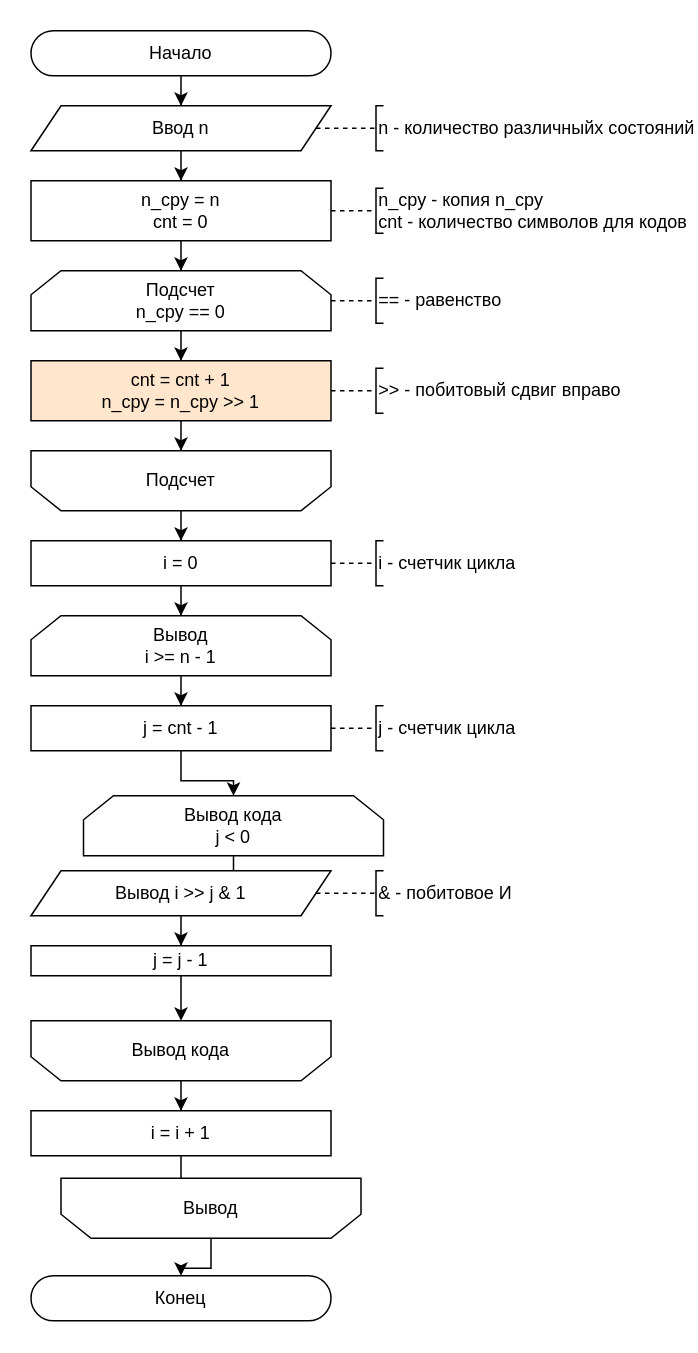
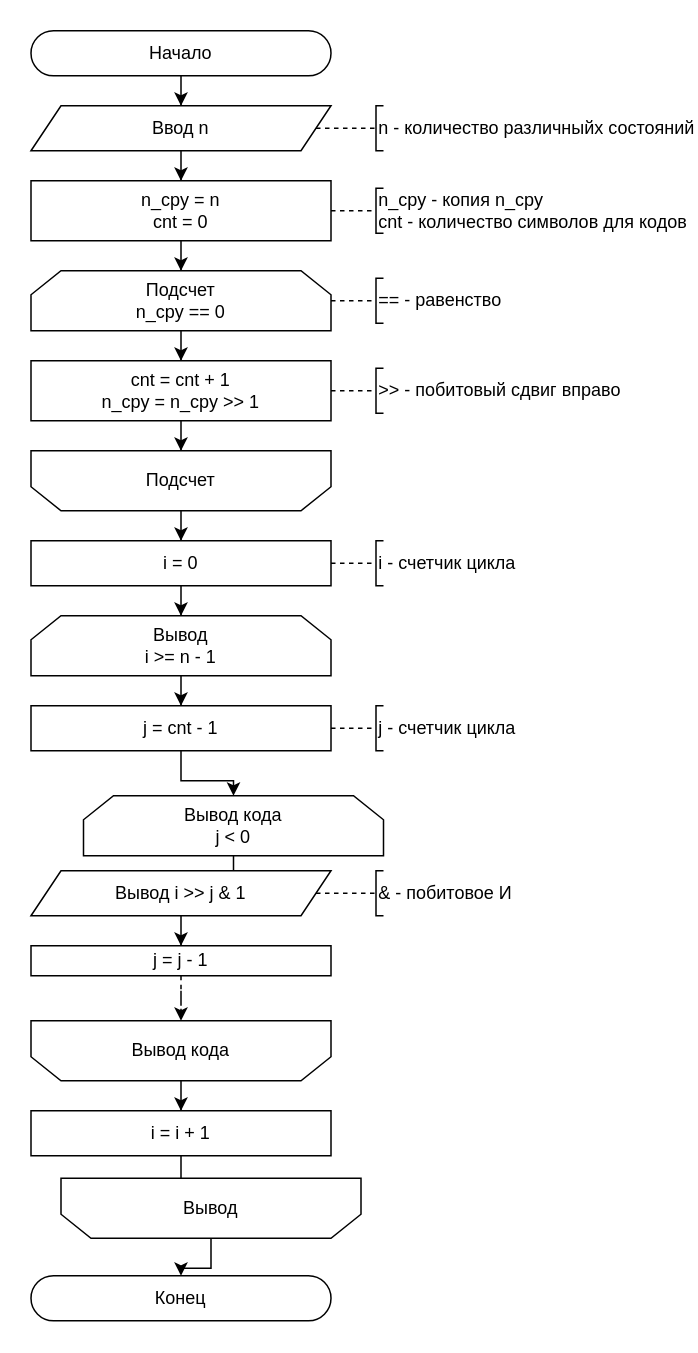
node "cnt = cnt + 1 n_cpy = n_cpy >> 1": fillcolor #ffe6cc -> #ffffff
edge "j = j - 1" -> "Вывод кода": style solid -> dashed
